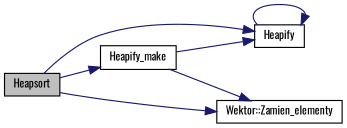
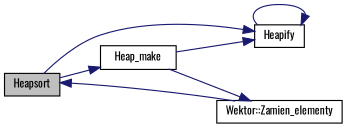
node "Heapify_make": label "Heapify_make" -> "Heap_make"
edge "Heapsort" -> "Wektor::Zamien_elementy": reversed
